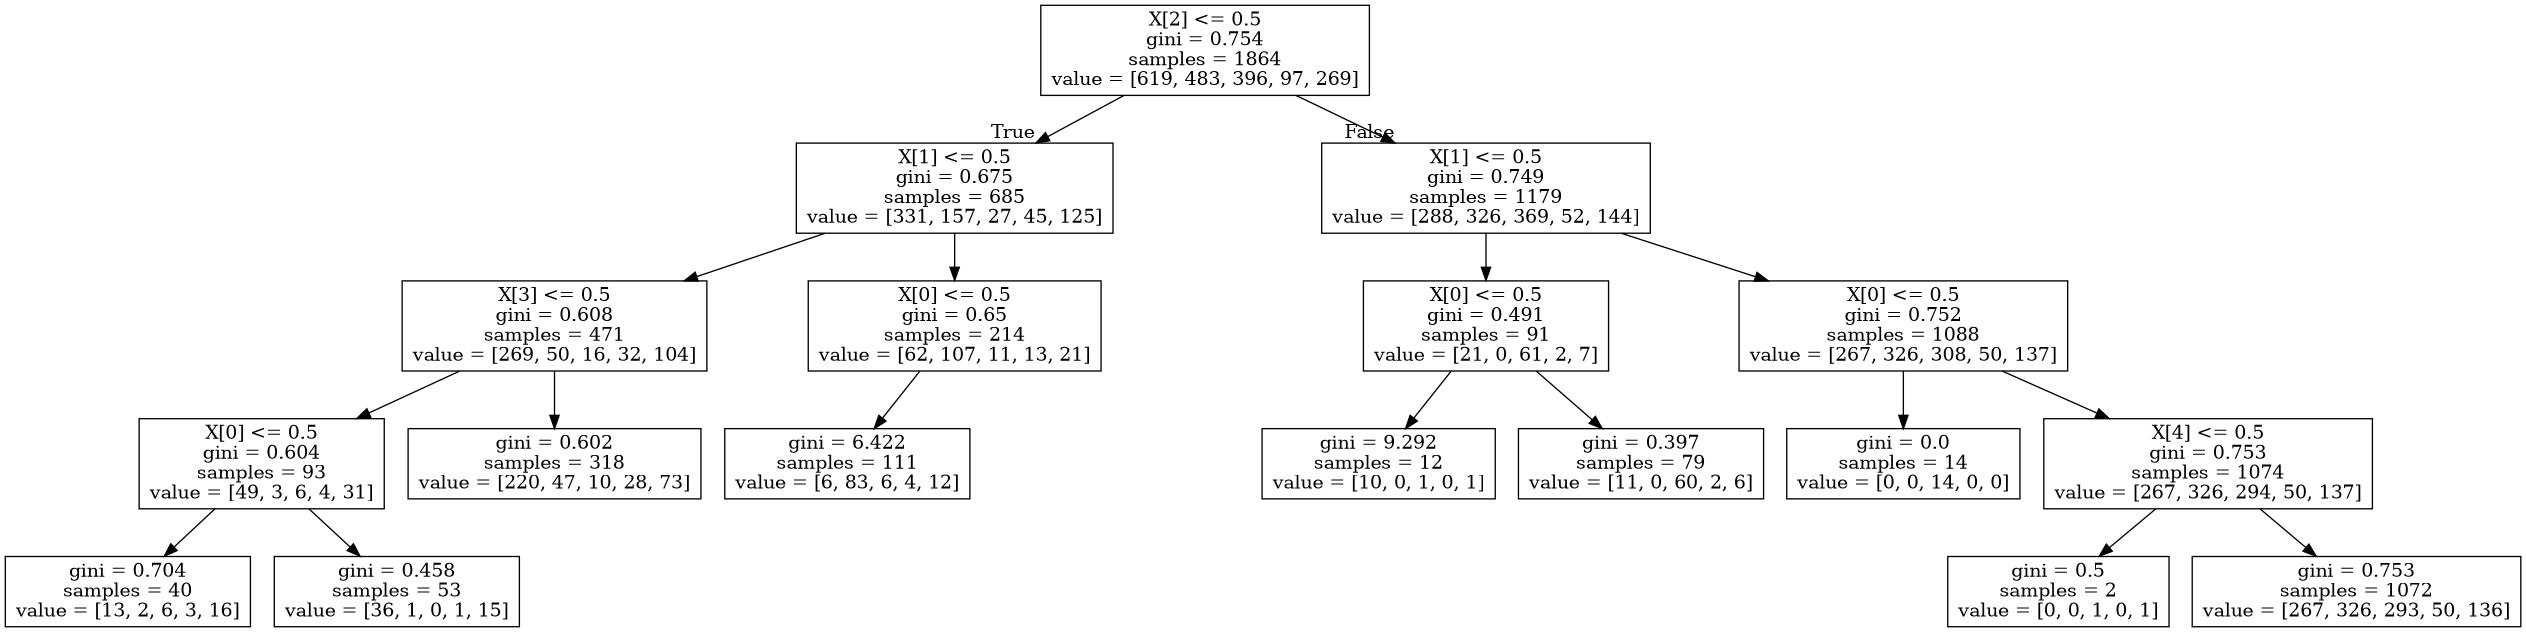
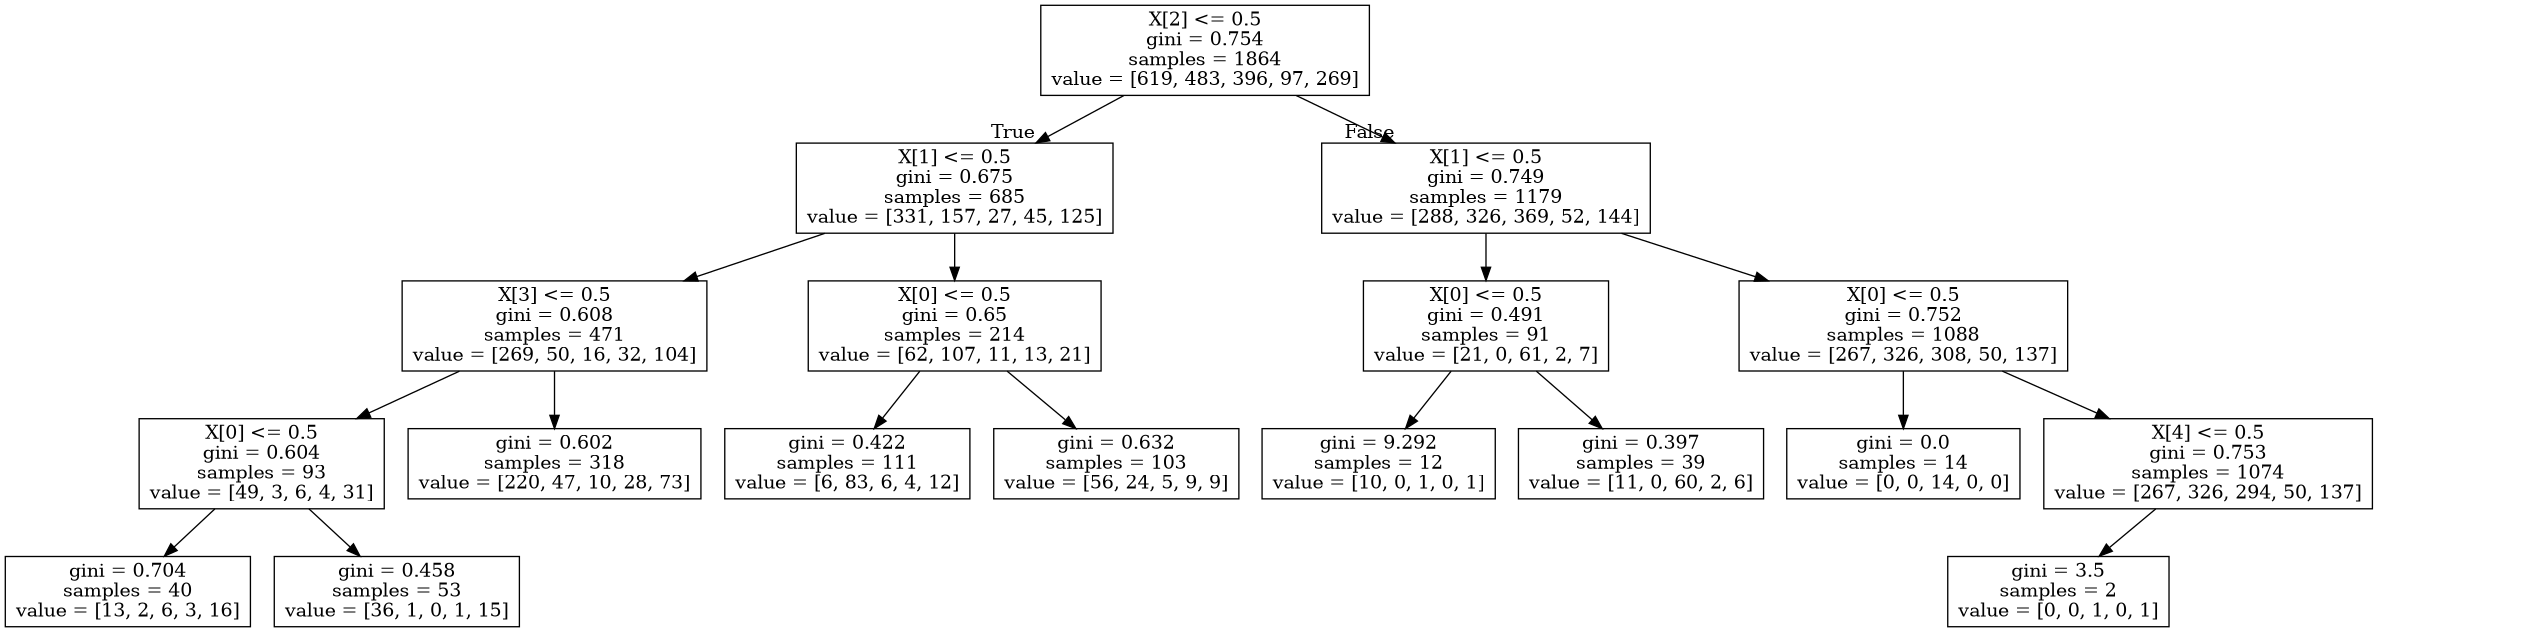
node "gini = 6.422 samples = 111 value = [6, 83, 6, 4, 12]": label "gini = 6.422 samples = 111 value = [6, 83, 6, 4, 12]" -> "gini = 0.422 samples = 111 value = [6, 83, 6, 4, 12]"
node "gini = 0.632 samples = 103 value = [56, 24, 5, 9, 9]": added
node "gini = 0.397 samples = 79 value = [11, 0, 60, 2, 6]": label "gini = 0.397 samples = 79 value = [11, 0, 60, 2, 6]" -> "gini = 0.397 samples = 39 value = [11, 0, 60, 2, 6]"
node "gini = 0.5 samples = 2 value = [0, 0, 1, 0, 1]": label "gini = 0.5 samples = 2 value = [0, 0, 1, 0, 1]" -> "gini = 3.5 samples = 2 value = [0, 0, 1, 0, 1]"
node "gini = 0.753 samples = 1072 value = [267, 326, 293, 50, 136]": removed
